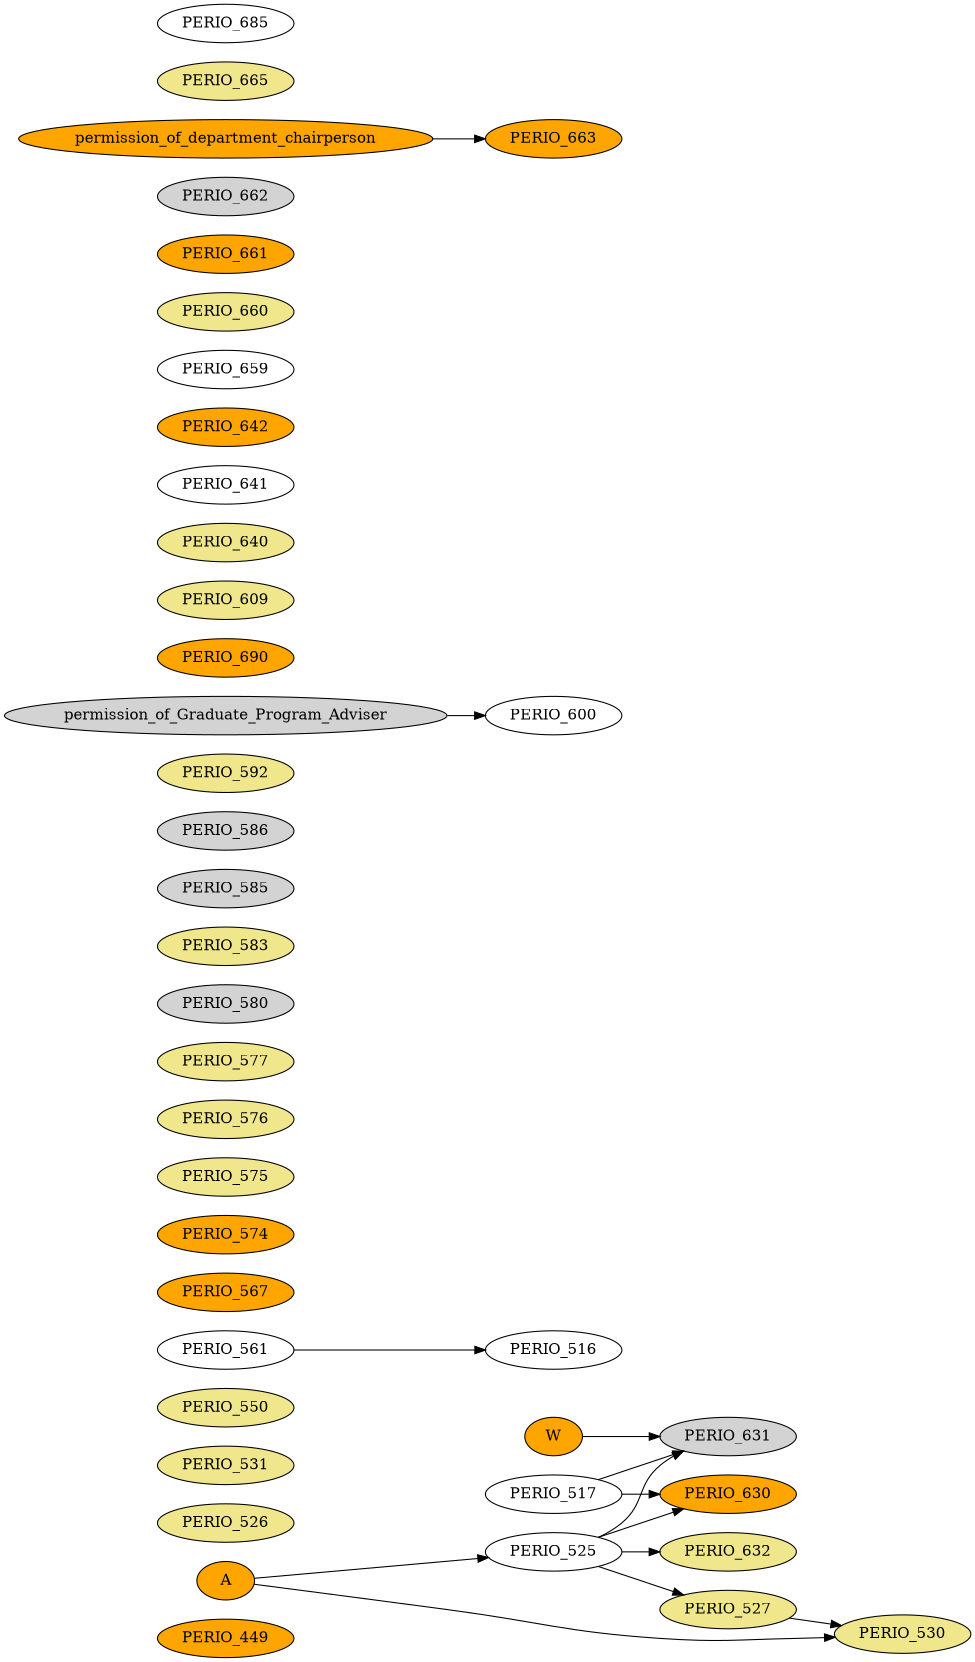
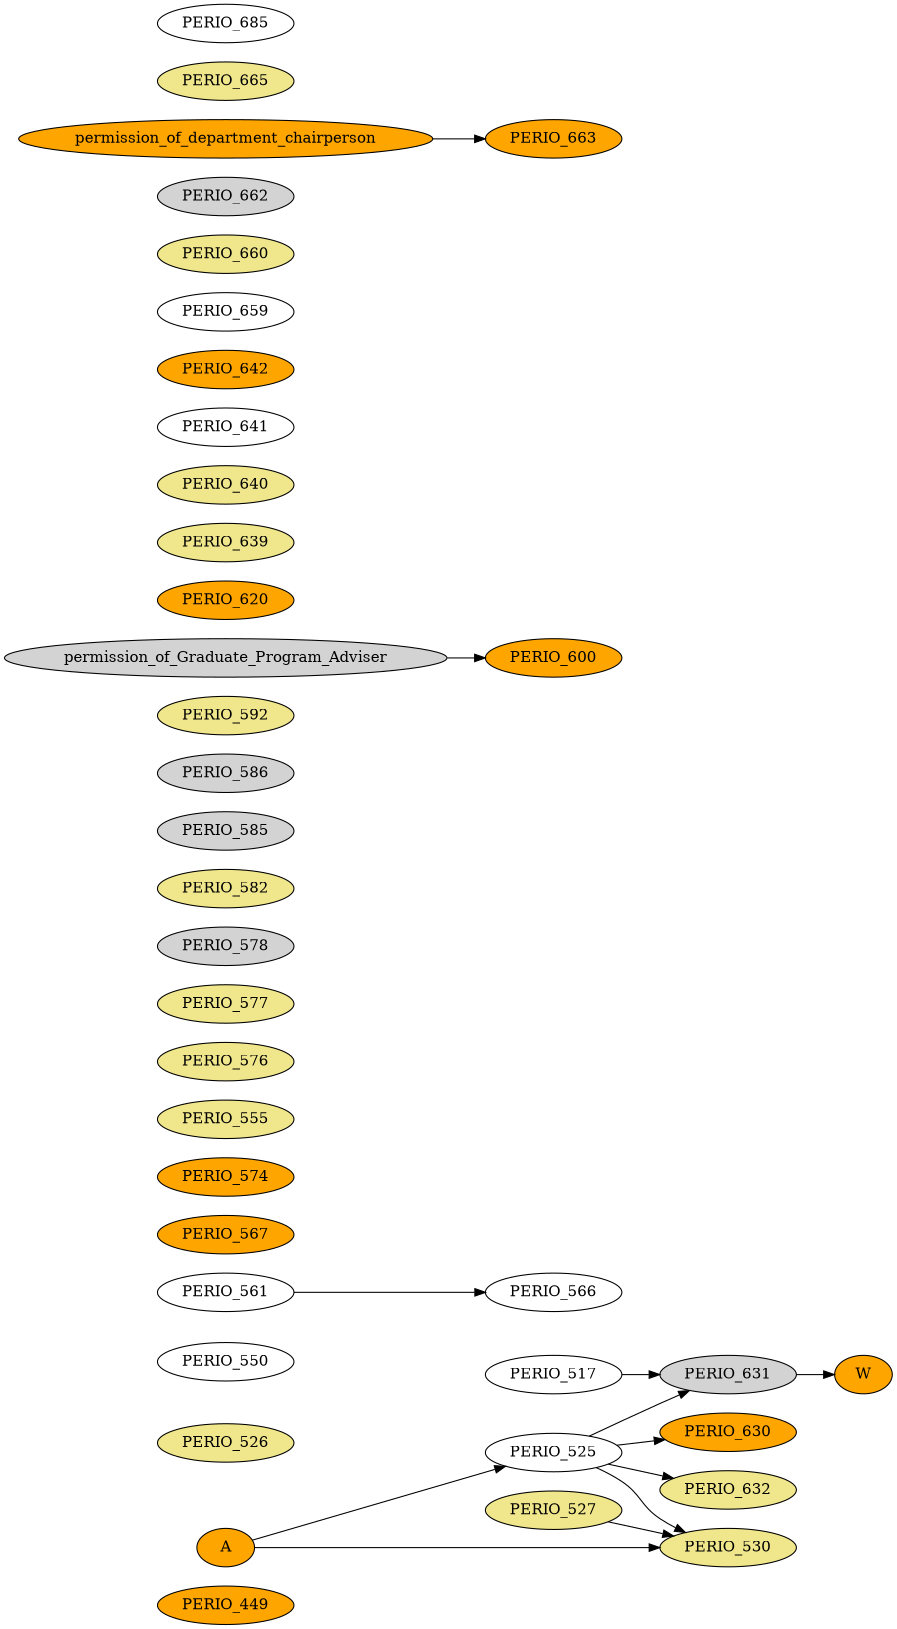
node "PERIO_661": removed
node "PERIO_609": label "PERIO_609" -> "PERIO_639"
node "PERIO_690": label "PERIO_690" -> "PERIO_620"
node "PERIO_600": fillcolor white -> orange
node "PERIO_583": label "PERIO_583" -> "PERIO_582"
node "PERIO_578": added
node "PERIO_580": removed
node "PERIO_575": label "PERIO_575" -> "PERIO_555"
node "PERIO_516": label "PERIO_516" -> "PERIO_566"
node "PERIO_550": fillcolor khaki -> white
edge "W" -> "PERIO_631": reversed
node "PERIO_531": removed
edge "PERIO_517" -> "PERIO_630": removed
edge "PERIO_525" -> "PERIO_527": now "PERIO_525" -> "PERIO_530"
